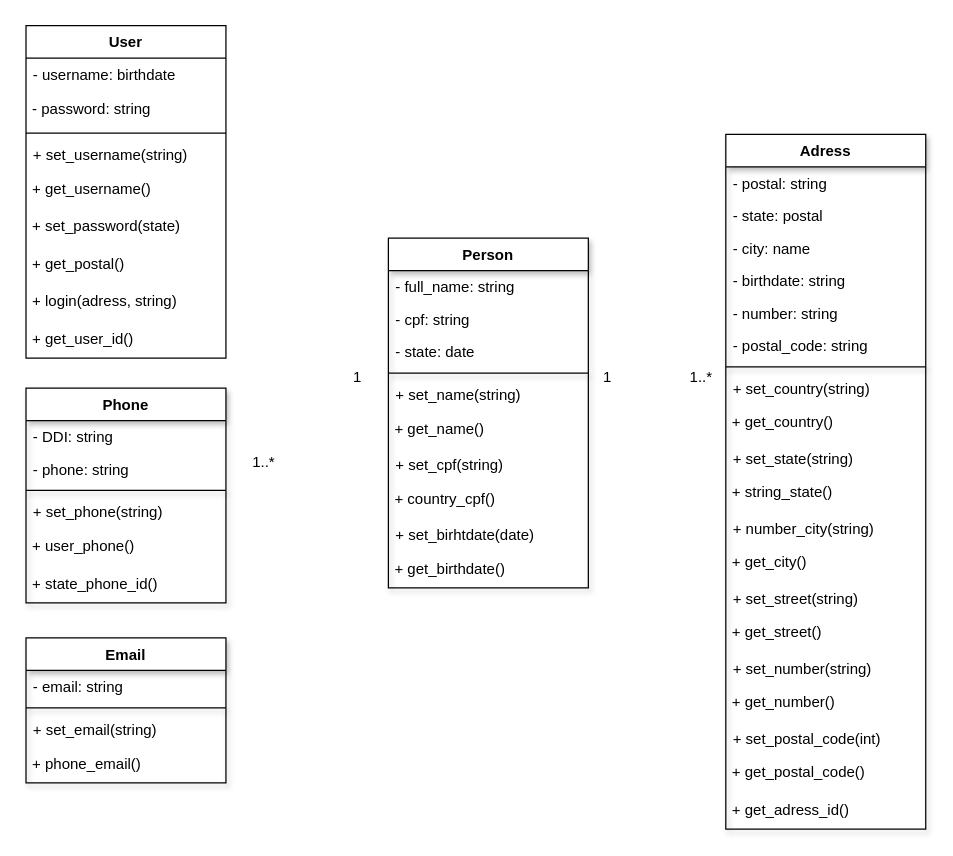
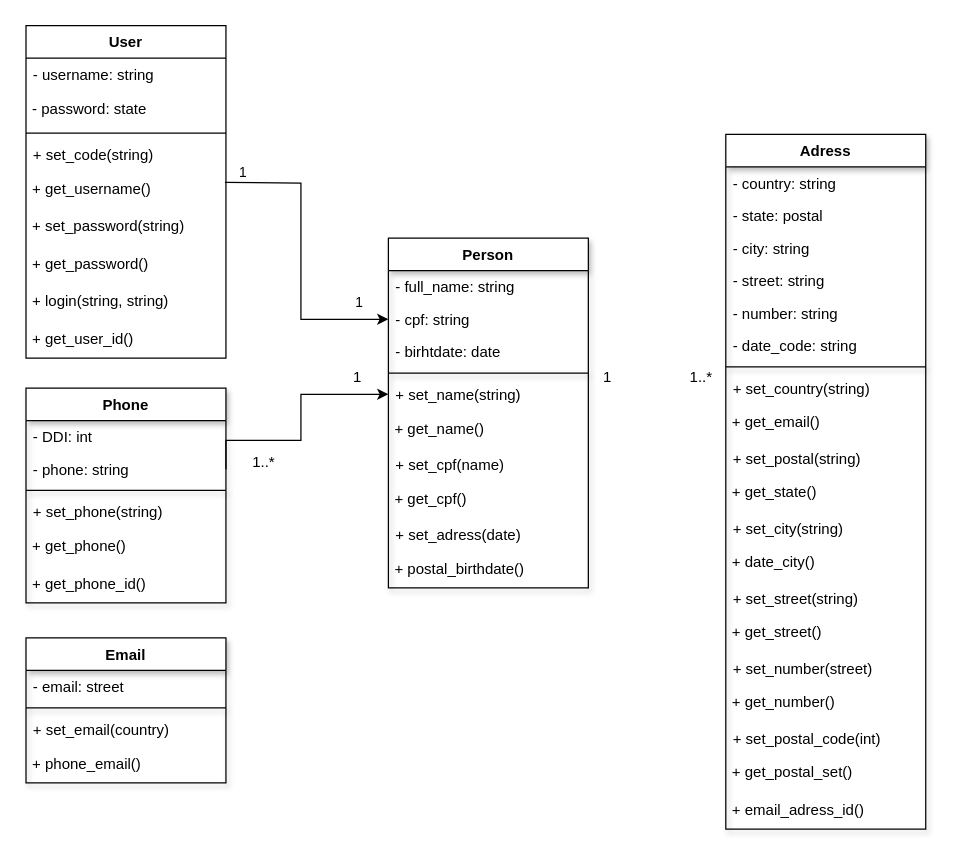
node "- username: birthdate": label "- username: birthdate" -> "- username: string"
node "- password: string": label "- password: string" -> "- password: state"
node "+ set_username(string)": label "+ set_username(string)" -> "+ set_code(string)"
node "- postal: string": label "- postal: string" -> "- country: string"
node "+ set_password(state)": label "+ set_password(state)" -> "+ set_password(string)"
node "- city: name": label "- city: name" -> "- city: string"
edge "+ get_username()" -> "- cpf: string": added, labels "1", "1"
node "+ get_postal()": label "+ get_postal()" -> "+ get_password()"
node "- birthdate: string": label "- birthdate: string" -> "- street: string"
node "+ login(adress, string)": label "+ login(adress, string)" -> "+ login(string, string)"
node "- postal_code: string": label "- postal_code: string" -> "- date_code: string"
node "- state: date": label "- state: date" -> "- birhtdate: date"
edge "- phone: string" -> "+ set_name(string)": added
node "+ get_country()": label "+ get_country()" -> "+ get_email()"
node "- DDI: string": label "- DDI: string" -> "- DDI: int"
node "+ set_state(string)": label "+ set_state(string)" -> "+ set_postal(string)"
node "+ set_cpf(string)": label "+ set_cpf(string)" -> "+ set_cpf(name)"
node "+ string_state()": label "+ string_state()" -> "+ get_state()"
node "+ country_cpf()": label "+ country_cpf()" -> "+ get_cpf()"
node "+ number_city(string)": label "+ number_city(string)" -> "+ set_city(string)"
node "+ set_birhtdate(date)": label "+ set_birhtdate(date)" -> "+ set_adress(date)"
node "+ user_phone()": label "+ user_phone()" -> "+ get_phone()"
node "+ get_city()": label "+ get_city()" -> "+ date_city()"
node "+ get_birthdate()": label "+ get_birthdate()" -> "+ postal_birthdate()"
node "+ state_phone_id()": label "+ state_phone_id()" -> "+ get_phone_id()"
node "+ set_number(string)": label "+ set_number(string)" -> "+ set_number(street)"
node "- email: string": label "- email: string" -> "- email: street"
node "+ set_email(string)": label "+ set_email(string)" -> "+ set_email(country)"
node "+ get_postal_code()": label "+ get_postal_code()" -> "+ get_postal_set()"
node "+ get_adress_id()": label "+ get_adress_id()" -> "+ email_adress_id()"
